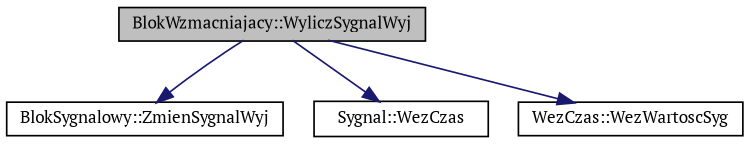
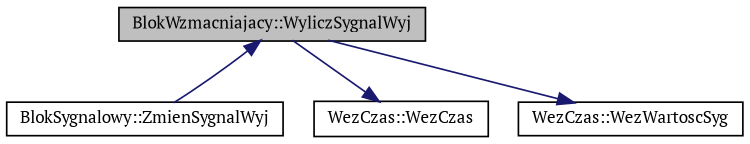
edge "BlokWzmacniajacy::WyliczSygnalWyj" -> "BlokSygnalowy::ZmienSygnalWyj": reversed
node "Sygnal::WezCzas": label "Sygnal::WezCzas" -> "WezCzas::WezCzas"
